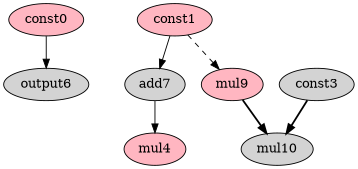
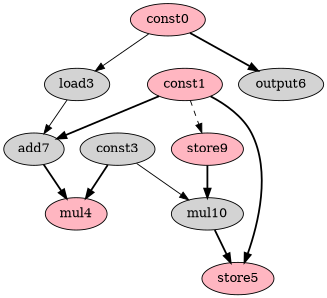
edge "const0" -> "output6": style solid -> bold
edge "const1" -> "add7": style solid -> bold
node "load3": added
node "mul9": label "mul9" -> "store9"
edge "add7" -> "mul4": style solid -> bold
edge "const3" -> "mul10": style bold -> solid
edge "const3" -> "mul4": added
node "store5": added
